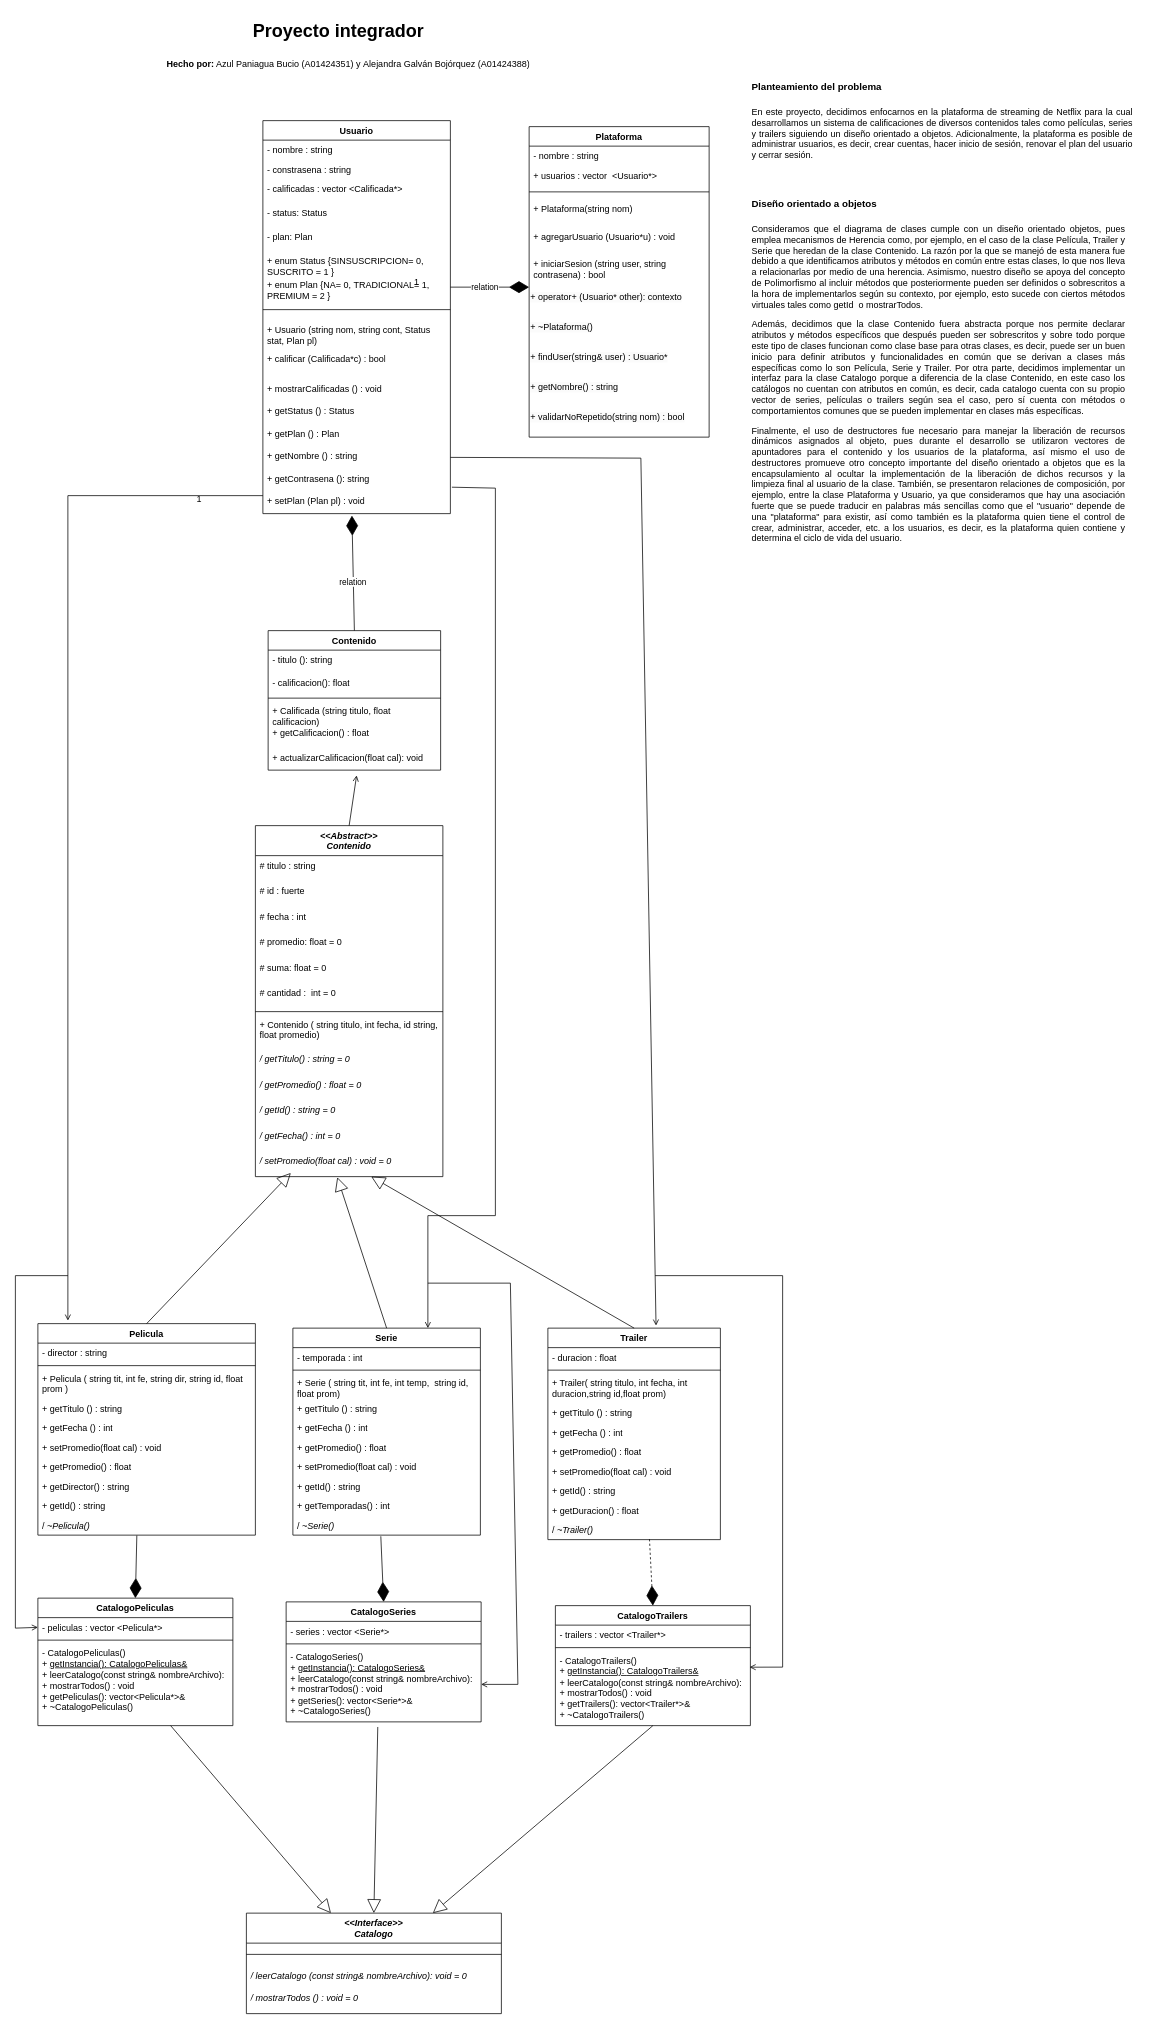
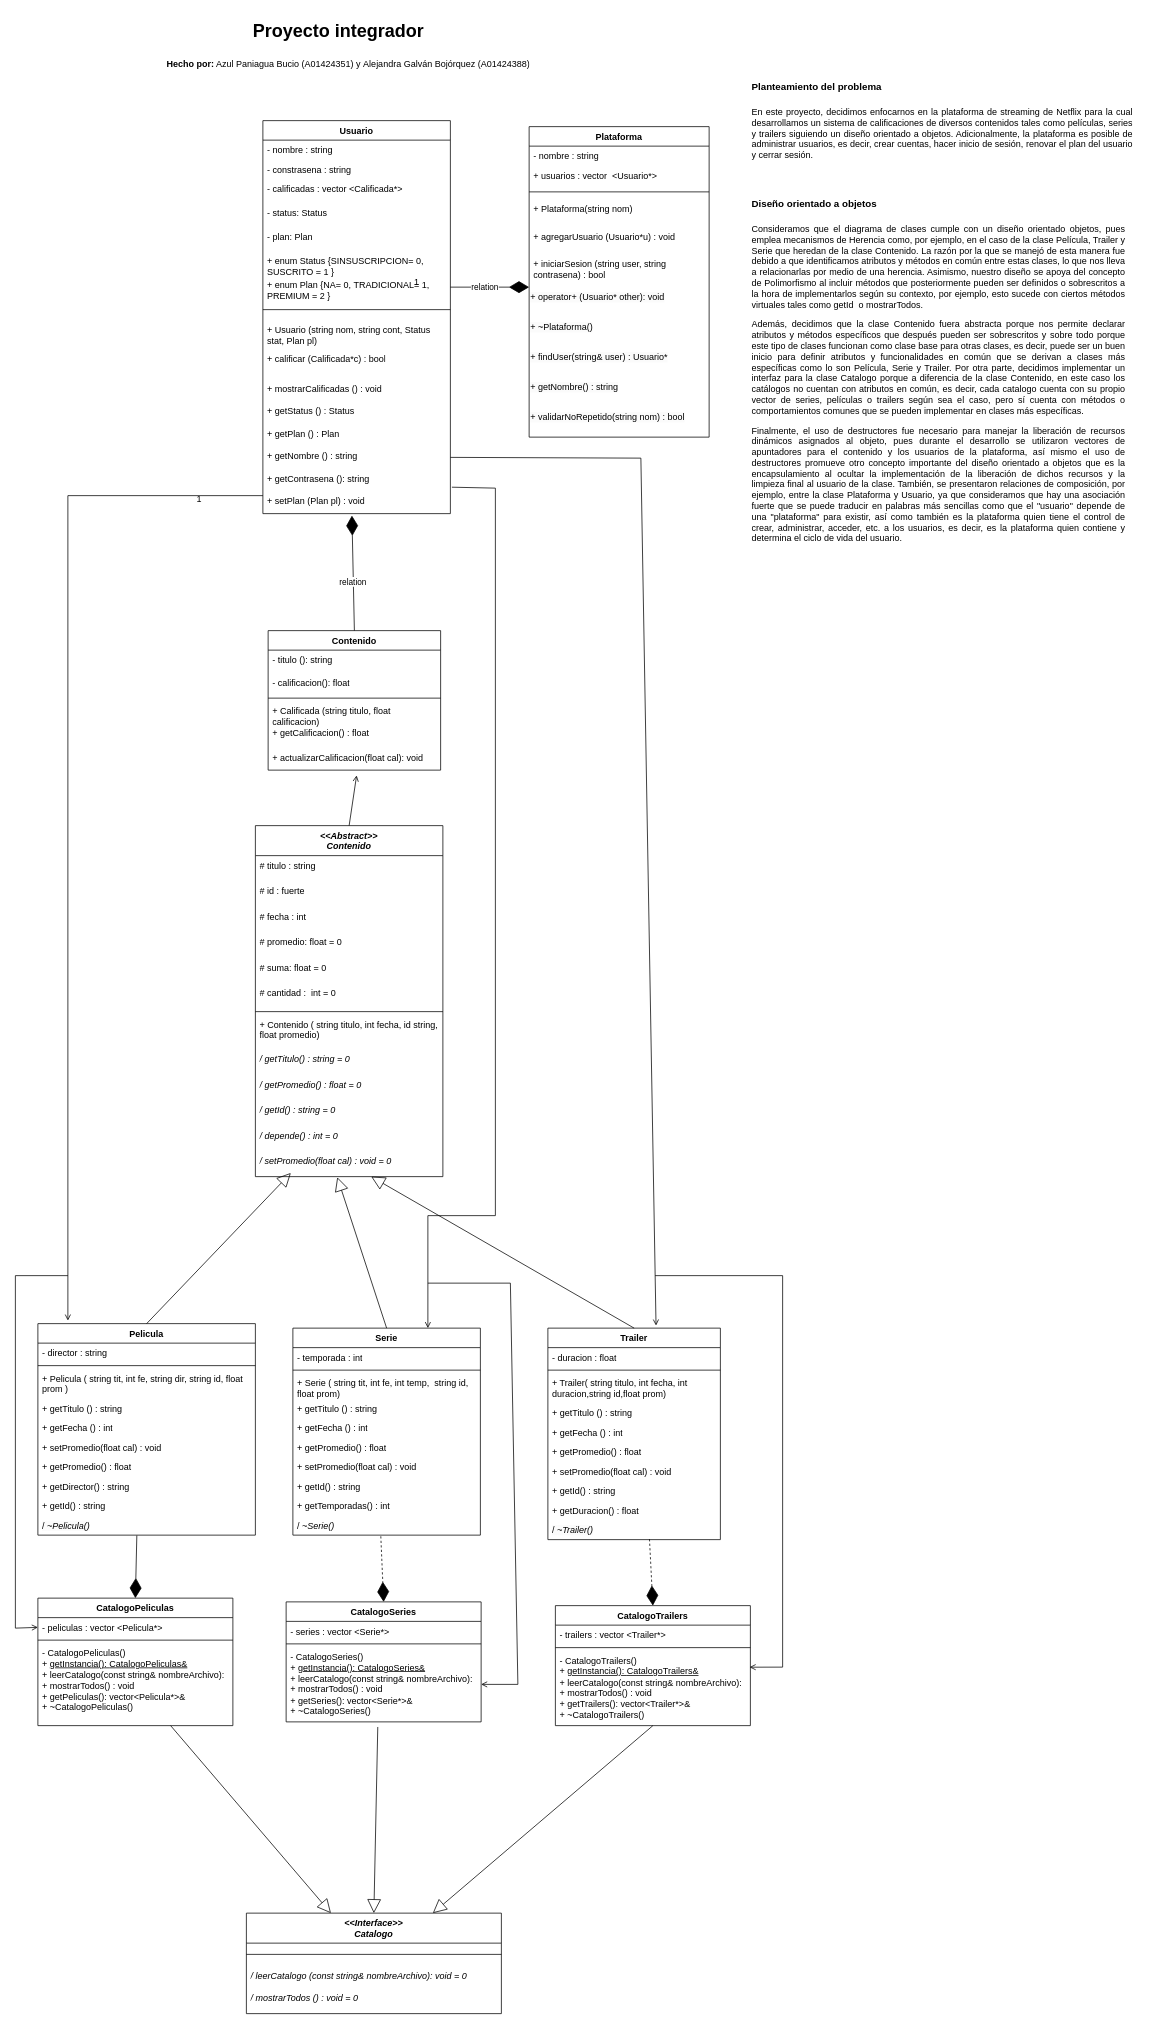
node "+ operator+ (Usuario* other): contexto": label "+ operator+ (Usuario* other): contexto" -> "+ operator+ (Usuario* other): void"
node "/ getFecha() : int = 0": label "/ getFecha() : int = 0" -> "/ depende() : int = 0"
edge "/ ~Serie()" -> "CatalogoSeries": style solid -> dashed
